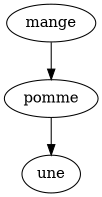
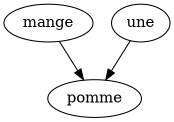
edge "pomme" -> "une": reversed
